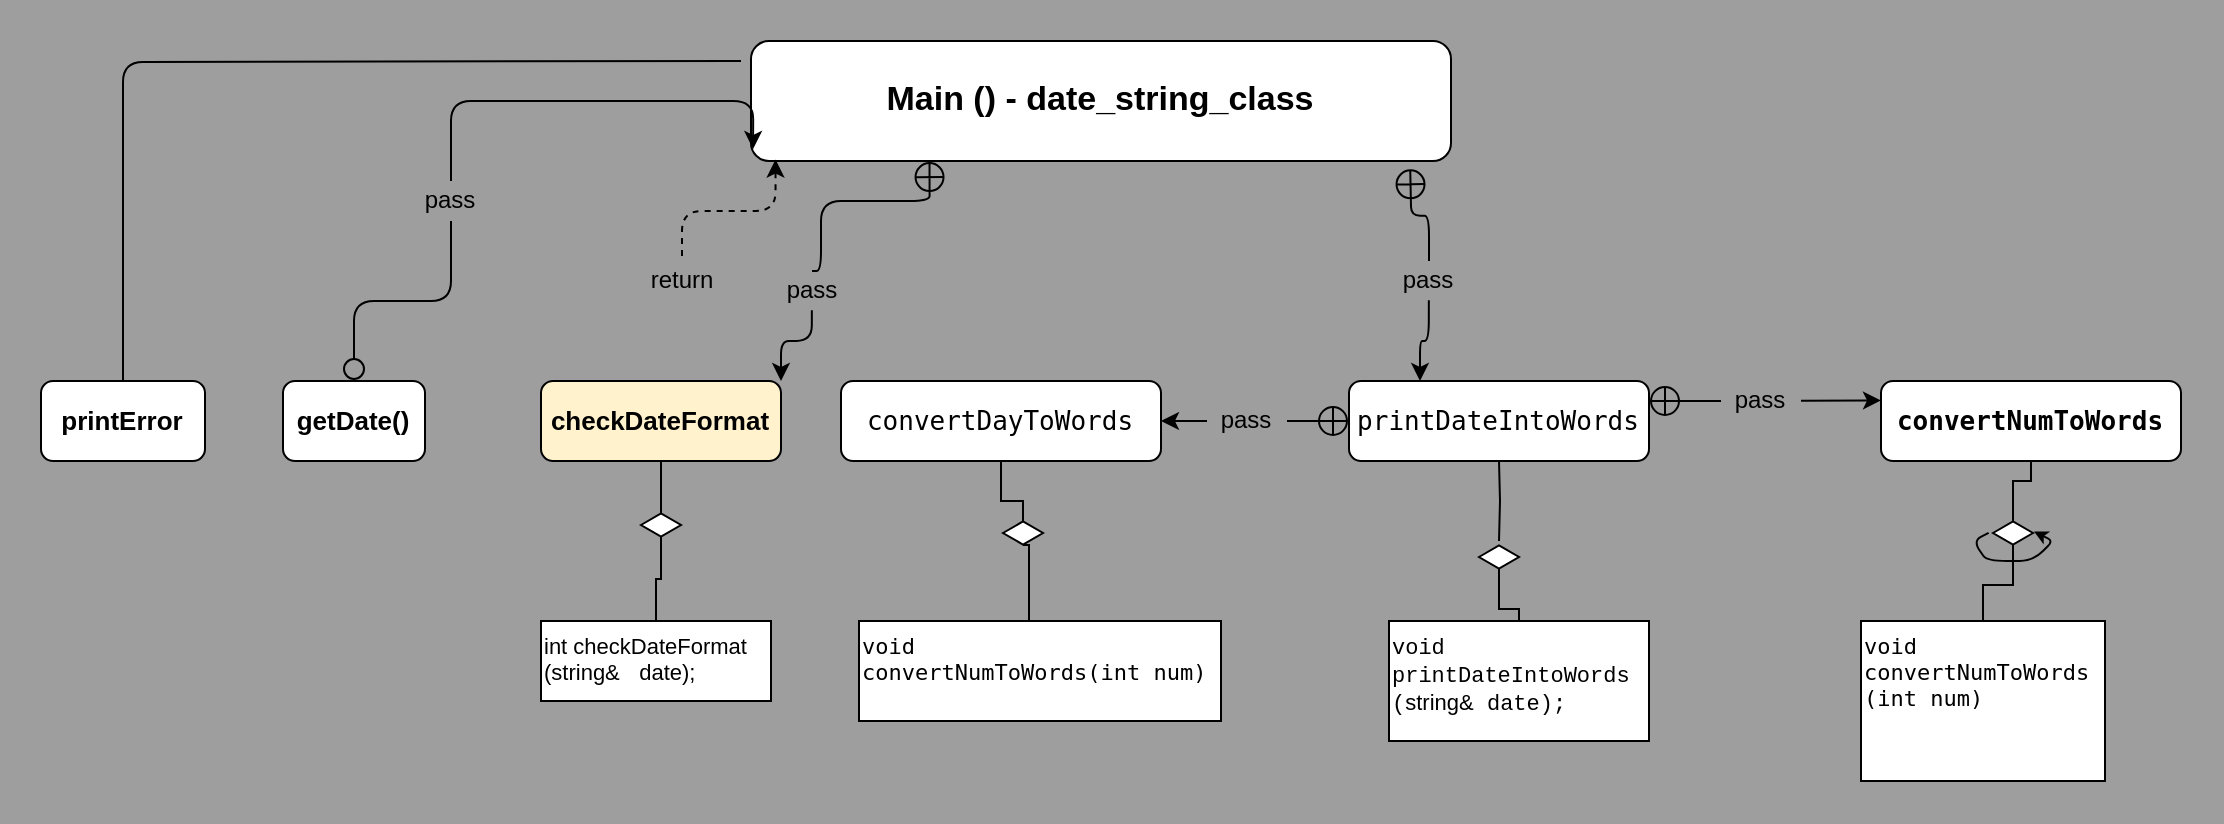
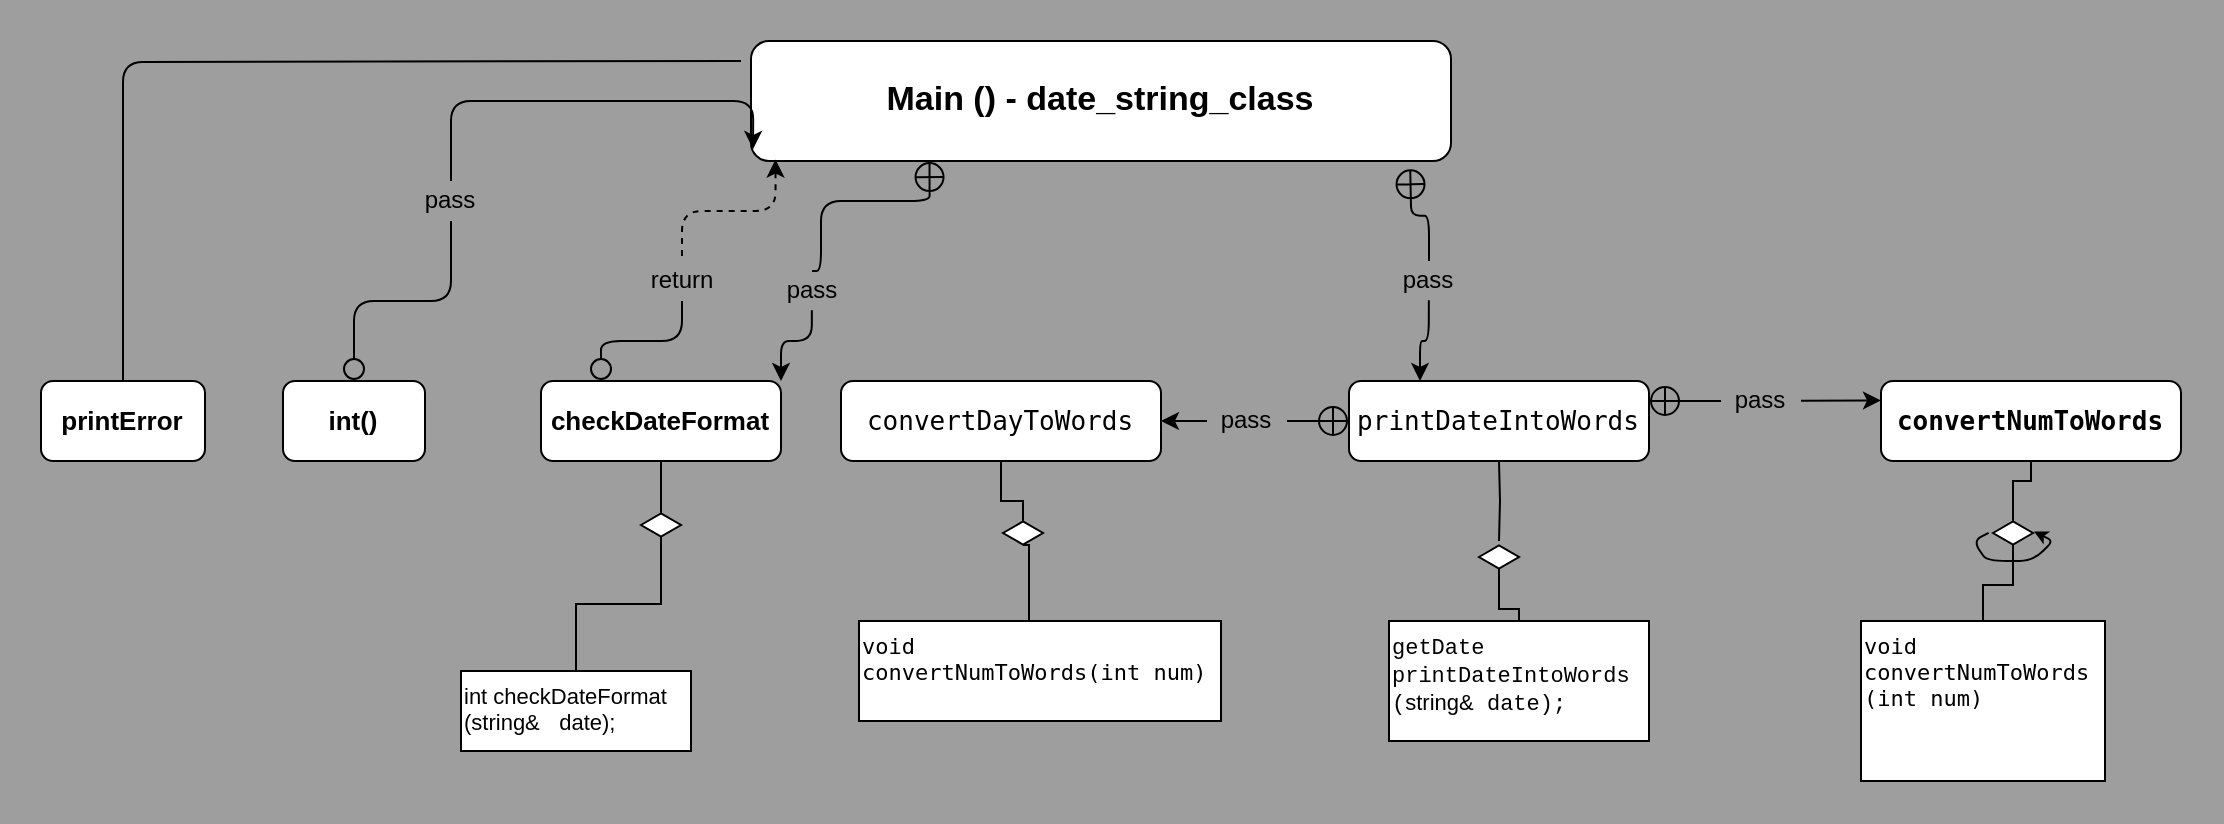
edge "return" -> "checkDateFormat": added
node "getDate()": label "getDate()" -> "int()"
node "checkDateFormat": fillcolor #fff2cc -> #ffffff
node "int checkDateFormat (string& date);": moved (656, 661) -> (576, 711)
node "void printDateIntoWords (string& date);": label "void printDateIntoWords (string& date);" -> "getDate printDateIntoWords (string& date);"
